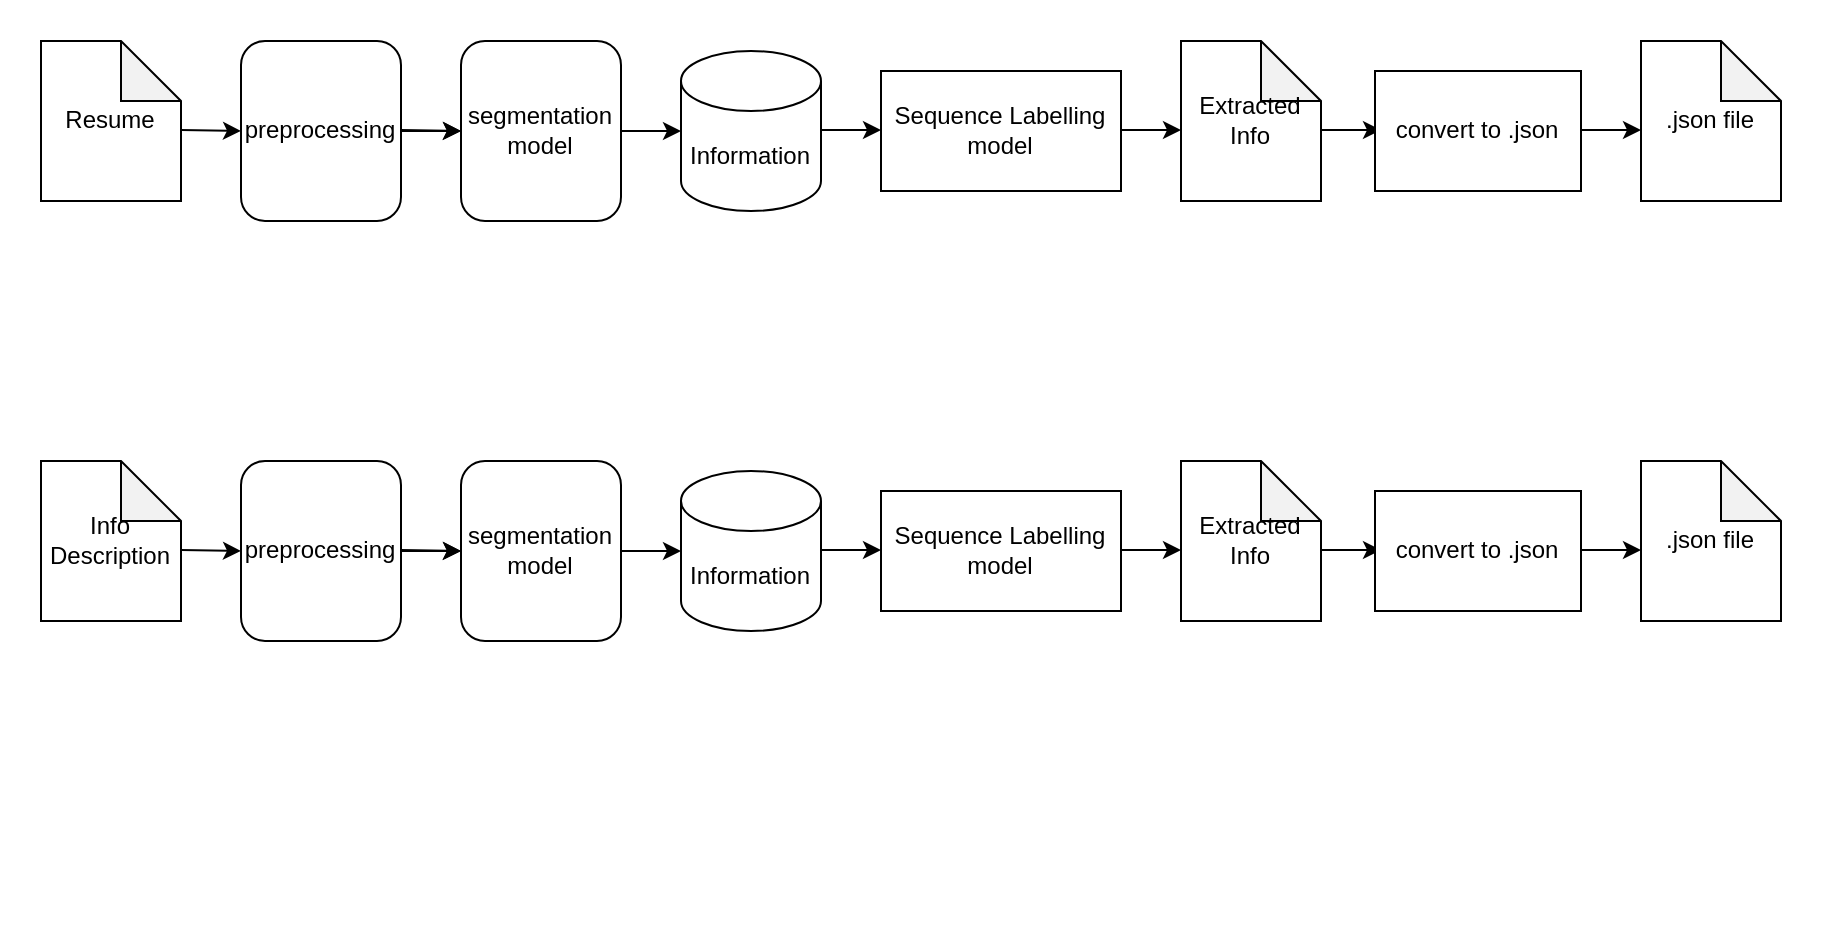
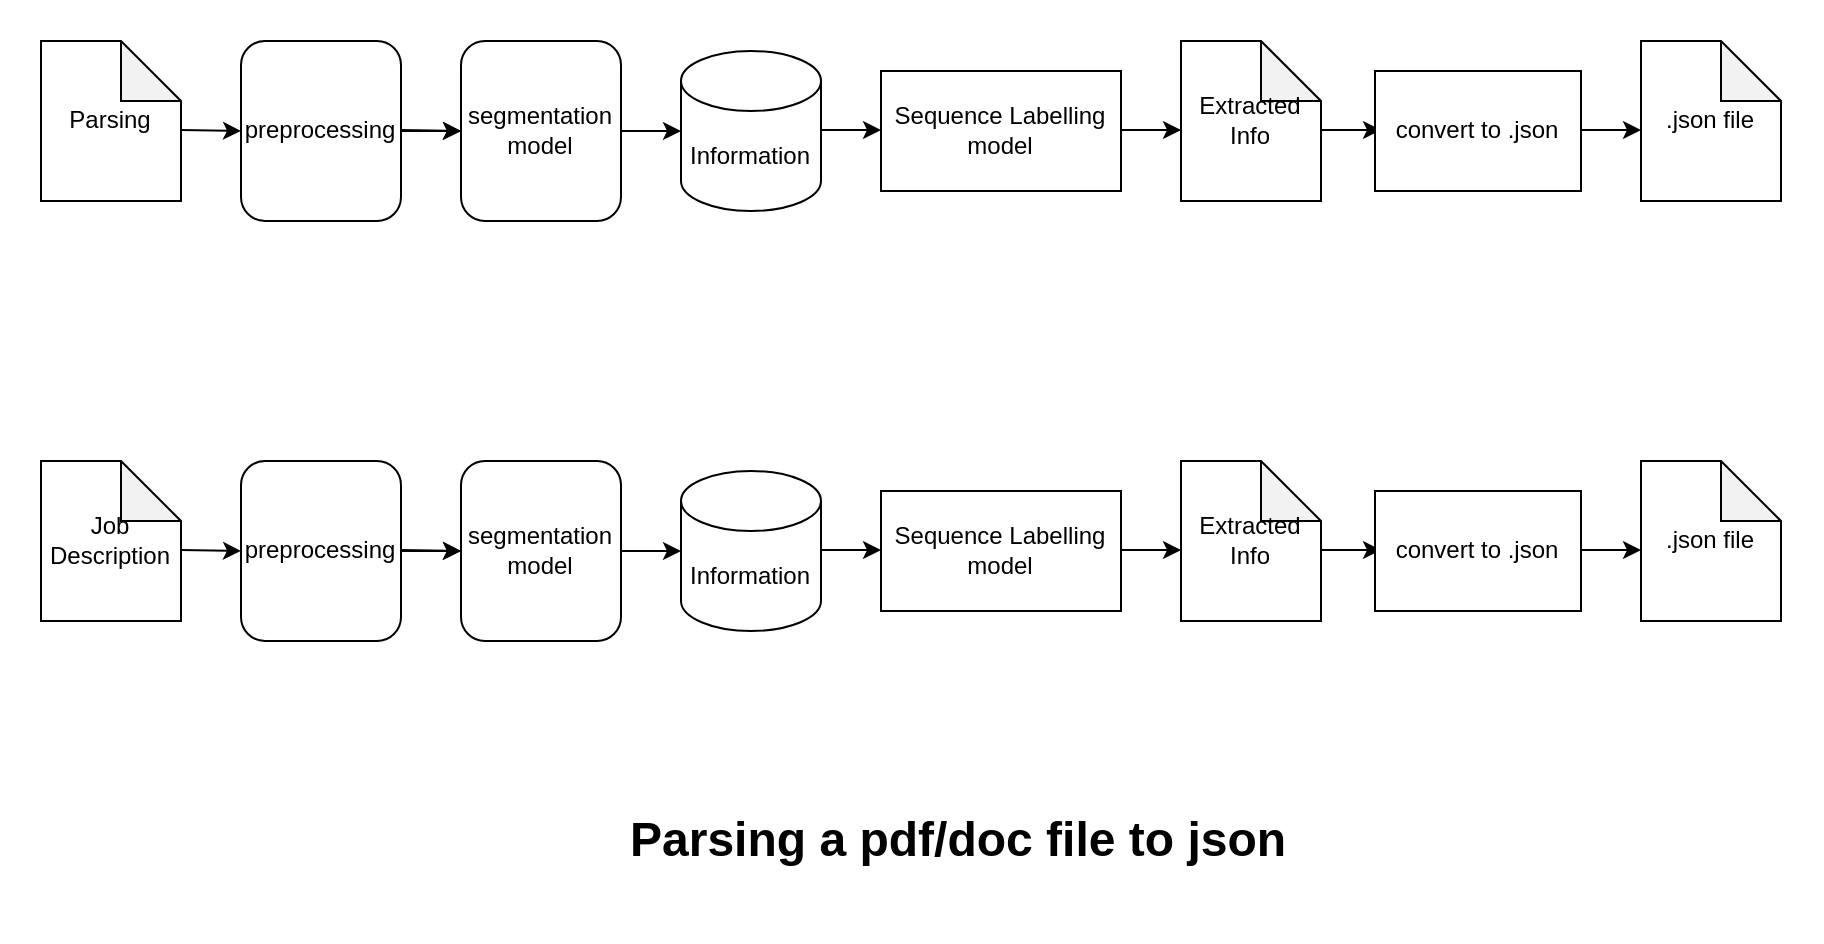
node "Resume": label "Resume" -> "Parsing"
node "Info Description": label "Info Description" -> "Job Description"
node "Parsing a pdf/doc file to json": added
